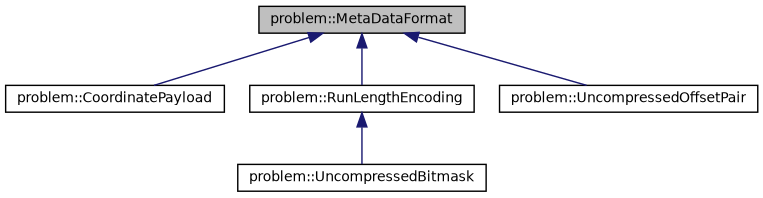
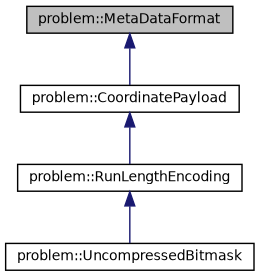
edge "problem::RunLengthEncoding" -> "problem::MetaDataFormat": now "problem::RunLengthEncoding" -> "problem::CoordinatePayload"
node "problem::UncompressedOffsetPair": removed
